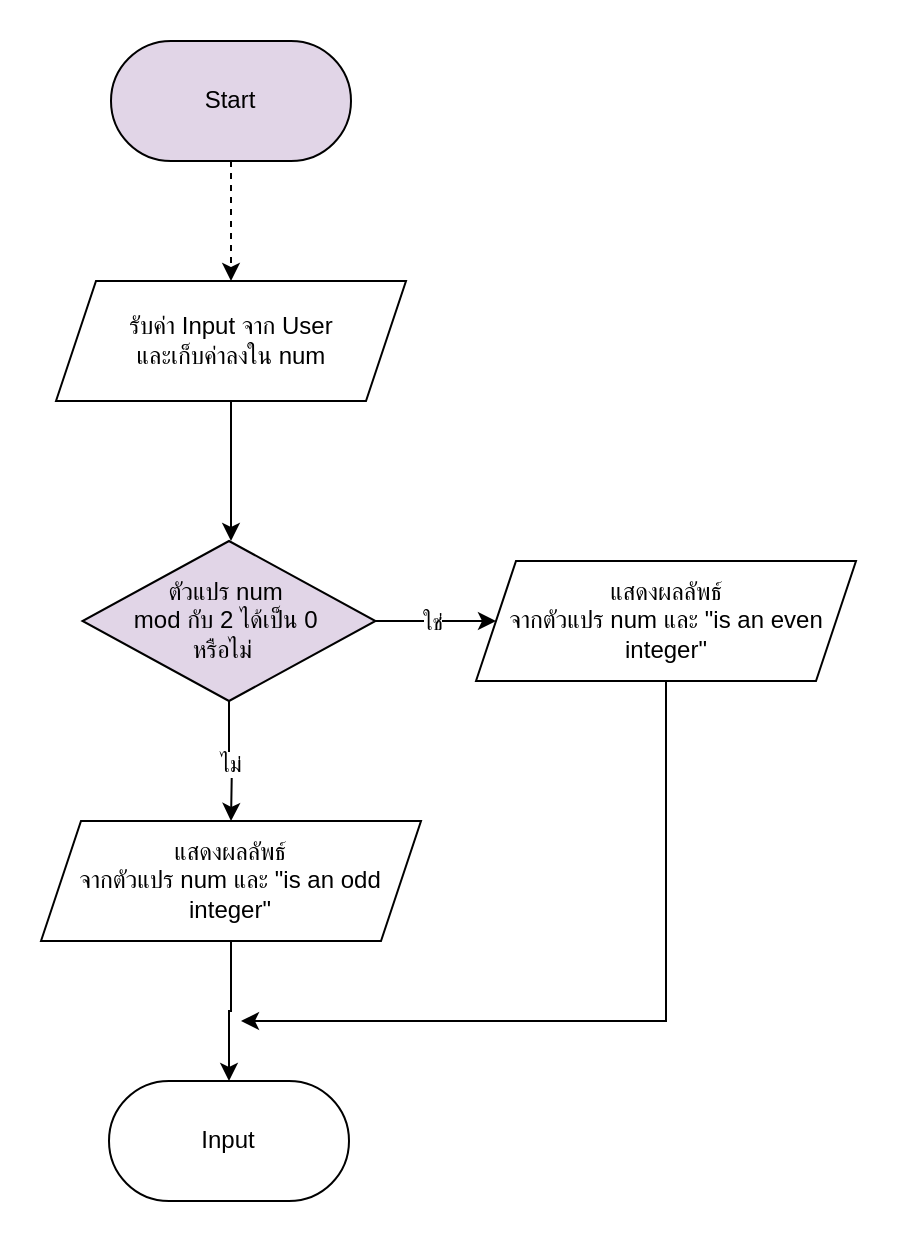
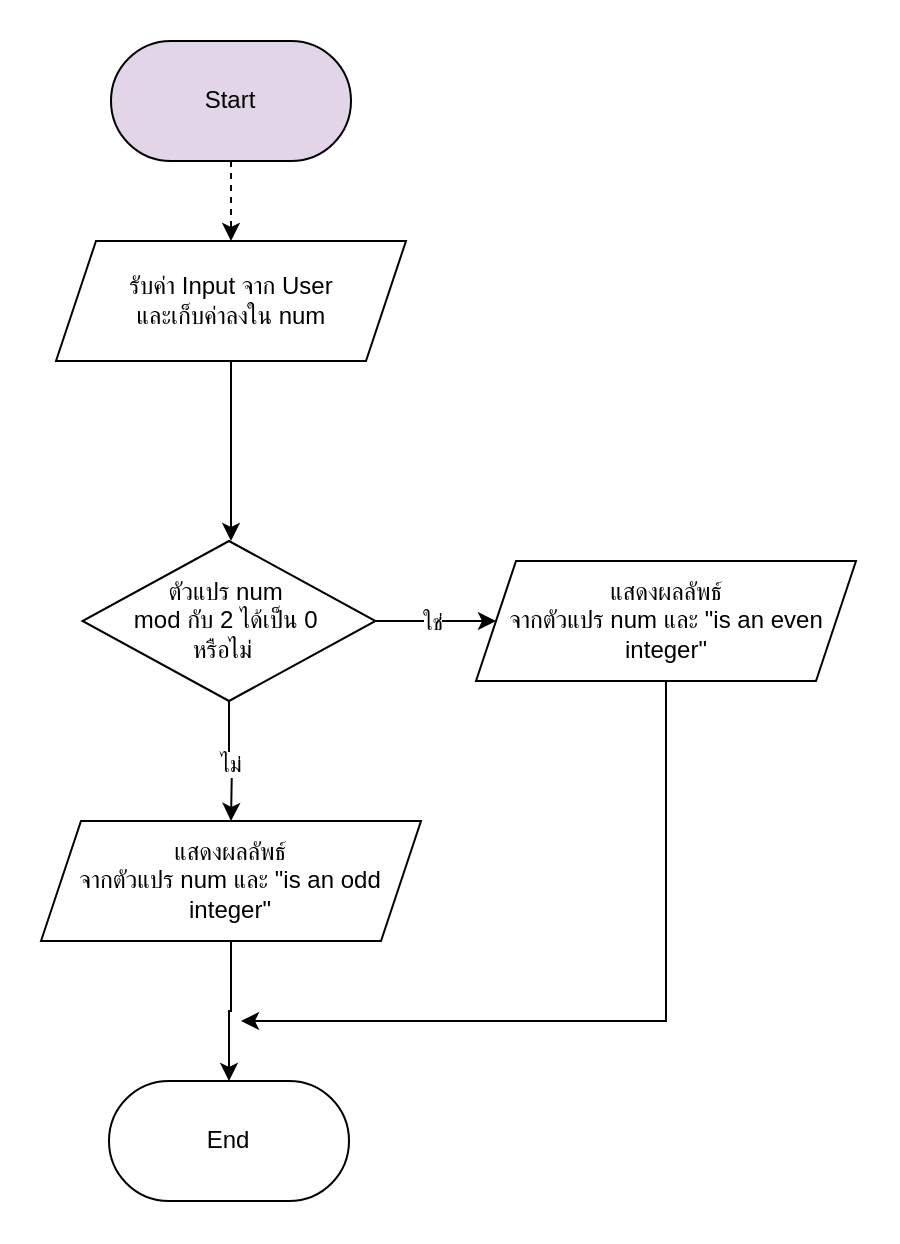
node "รับค่า Input จาก User และเก็บค่าลงใน num": moved (231, 341) -> (231, 301)
node "ตัวแปร num mod กับ 2 ได้เป็น 0 หรือไม่": fillcolor #e1d5e7 -> #ffffff
node "Input": label "Input" -> "End"
